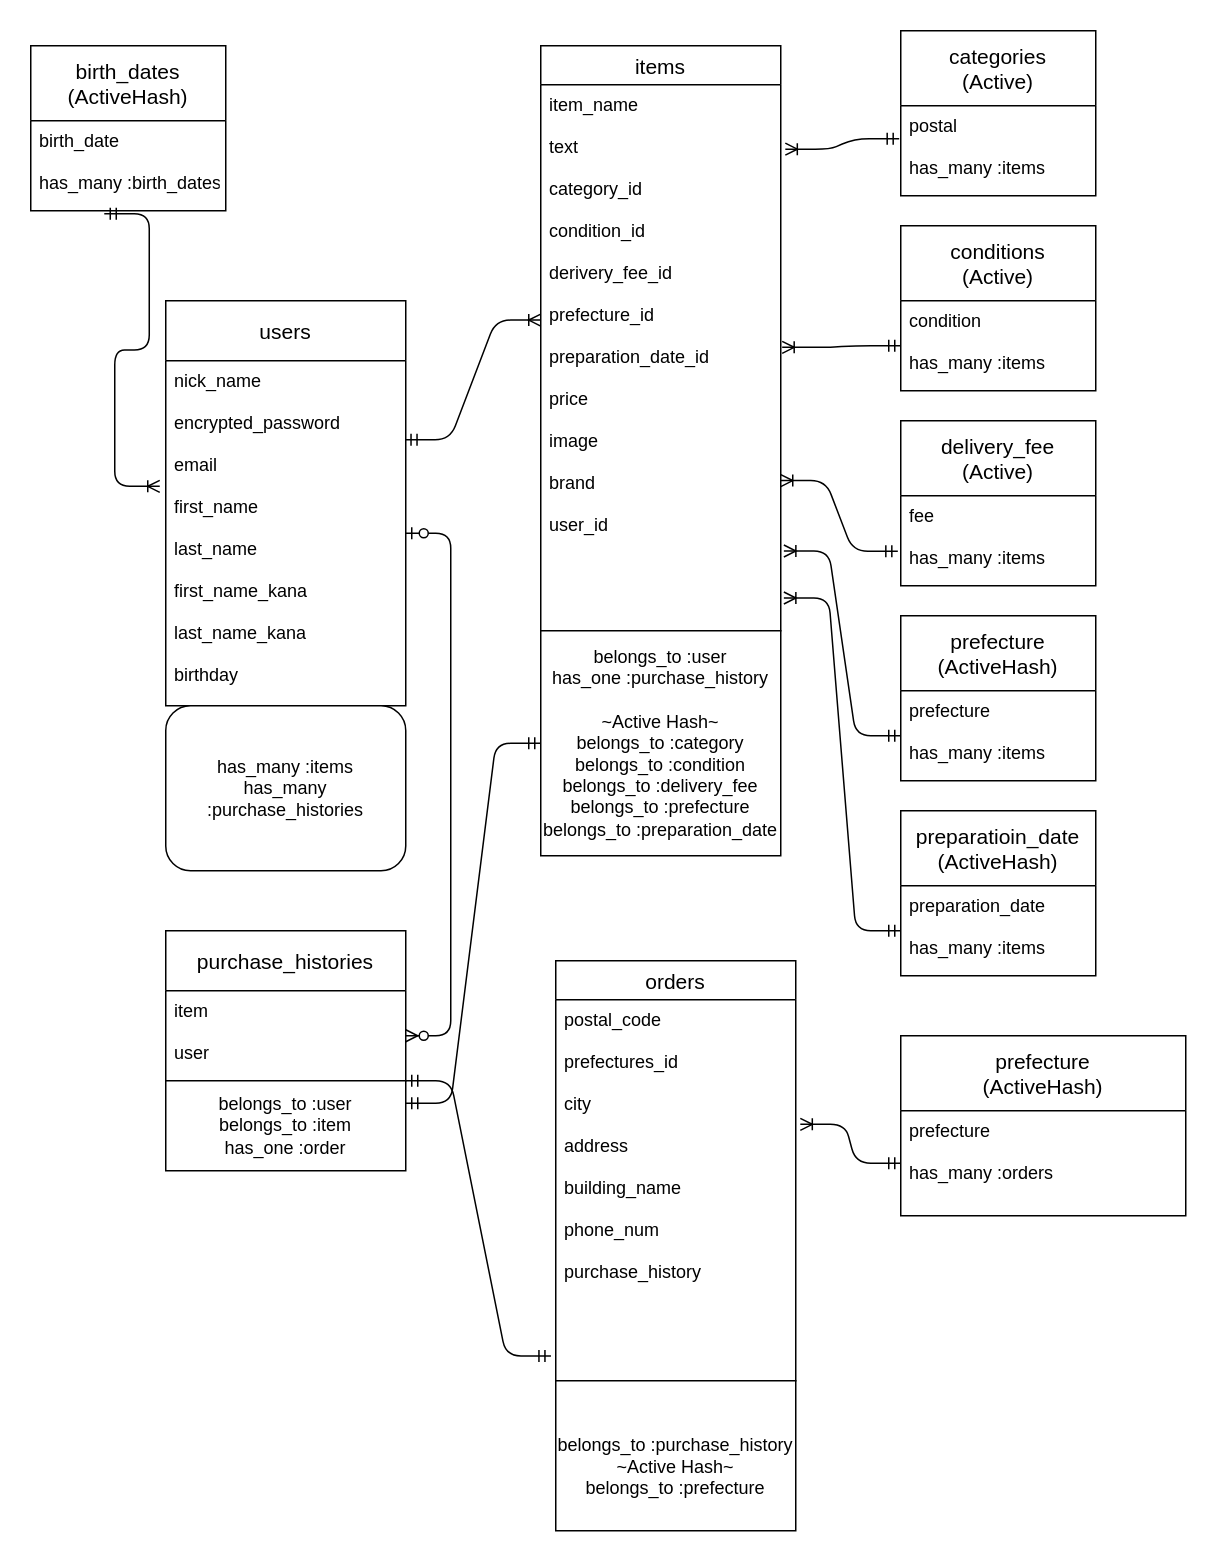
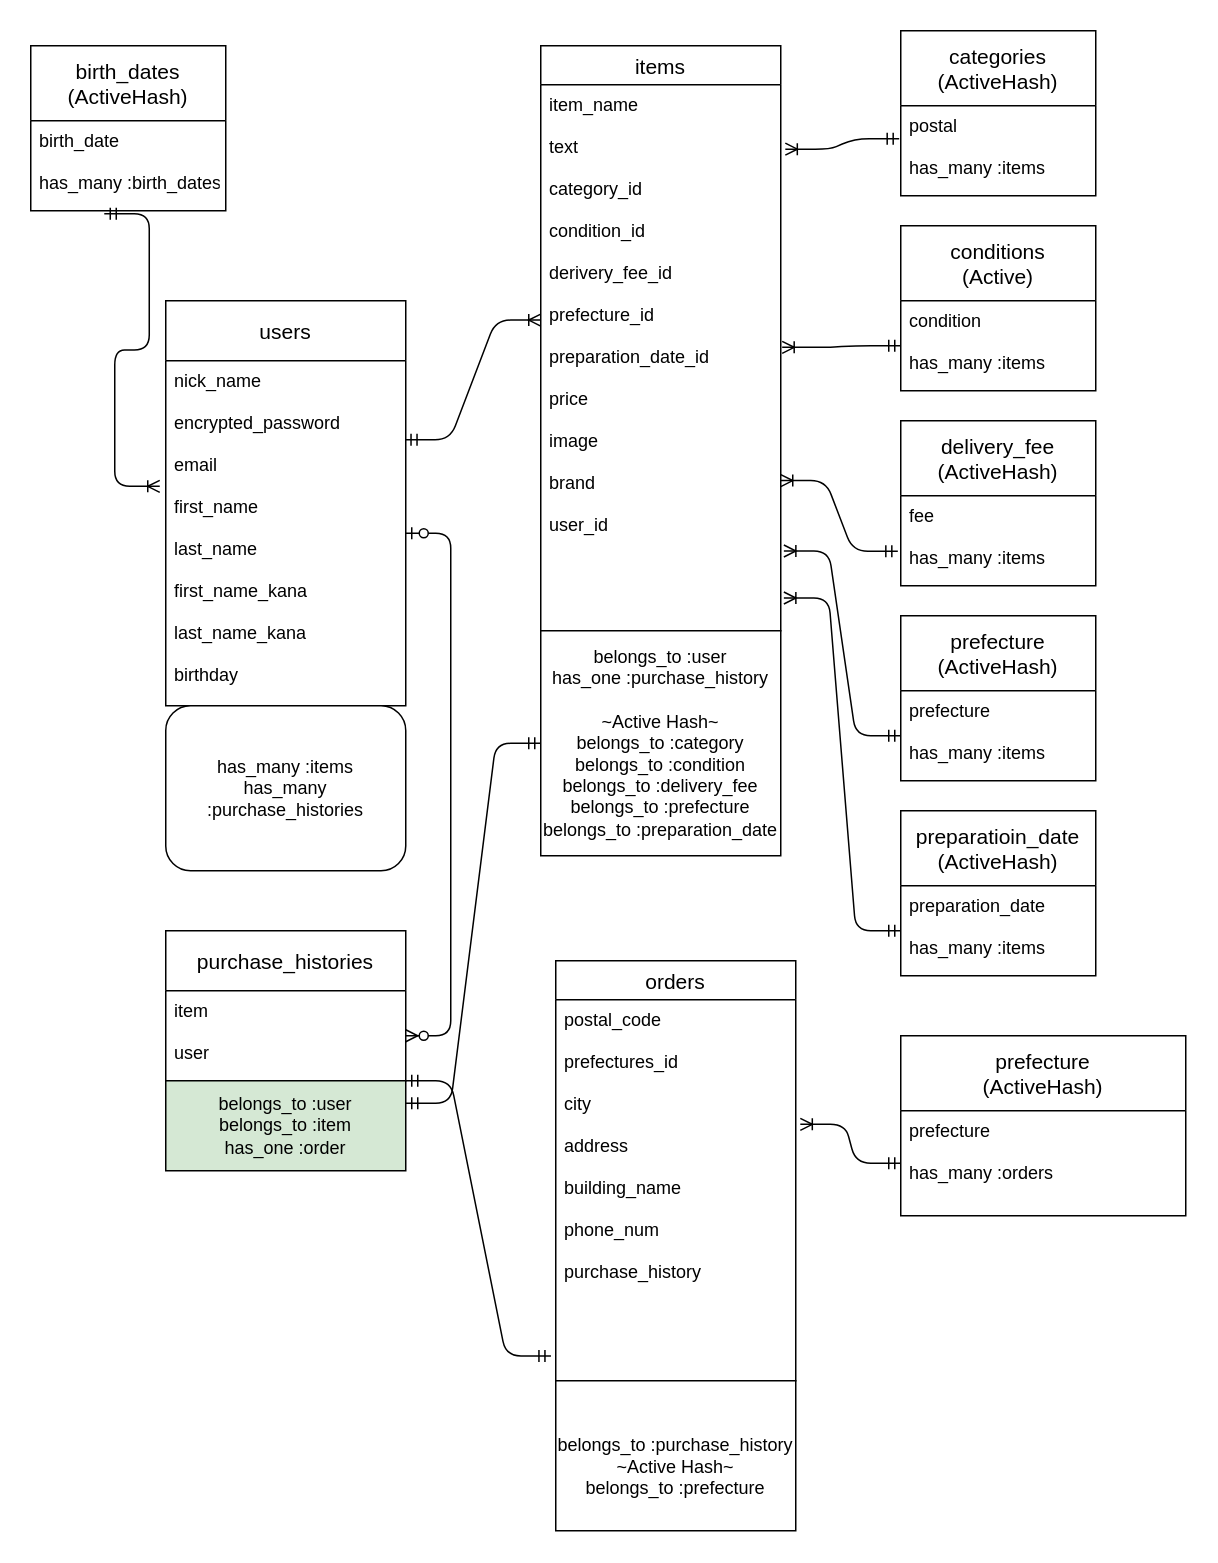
node "categories (Active)": label "categories (Active)" -> "categories (ActiveHash)"
node "delivery_fee (Active)": label "delivery_fee (Active)" -> "delivery_fee (ActiveHash)"
node "belongs_to :user belongs_to :item has_one :order": fillcolor #ffffff -> #d5e8d4
